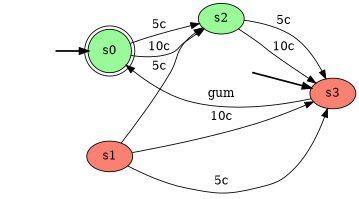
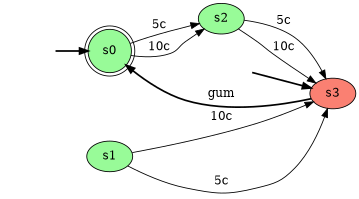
edge "s1" -> "s2": removed, label "5c"
edge "s3" -> "s0": style solid -> bold
node "s1": fillcolor salmon -> palegreen
